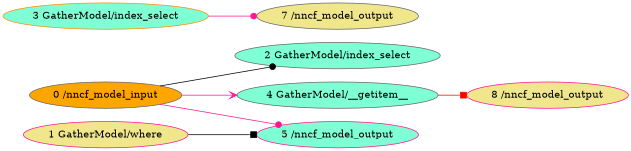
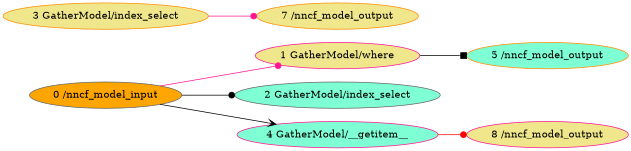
node "3 GatherModel/index_select": fillcolor aquamarine -> khaki
node "7 /nncf_model_output": color gray40 -> darkorange
edge "0 /nncf_model_input" -> "4 GatherModel/__getitem__": color deeppink -> black
node "4 GatherModel/__getitem__": color gray40 -> deeppink
edge "4 GatherModel/__getitem__" -> "8 /nncf_model_output": arrowhead box -> dot
edge "0 /nncf_model_input" -> "5 /nncf_model_output": now "0 /nncf_model_input" -> "1 GatherModel/where"
node "5 /nncf_model_output": color deeppink -> darkorange
